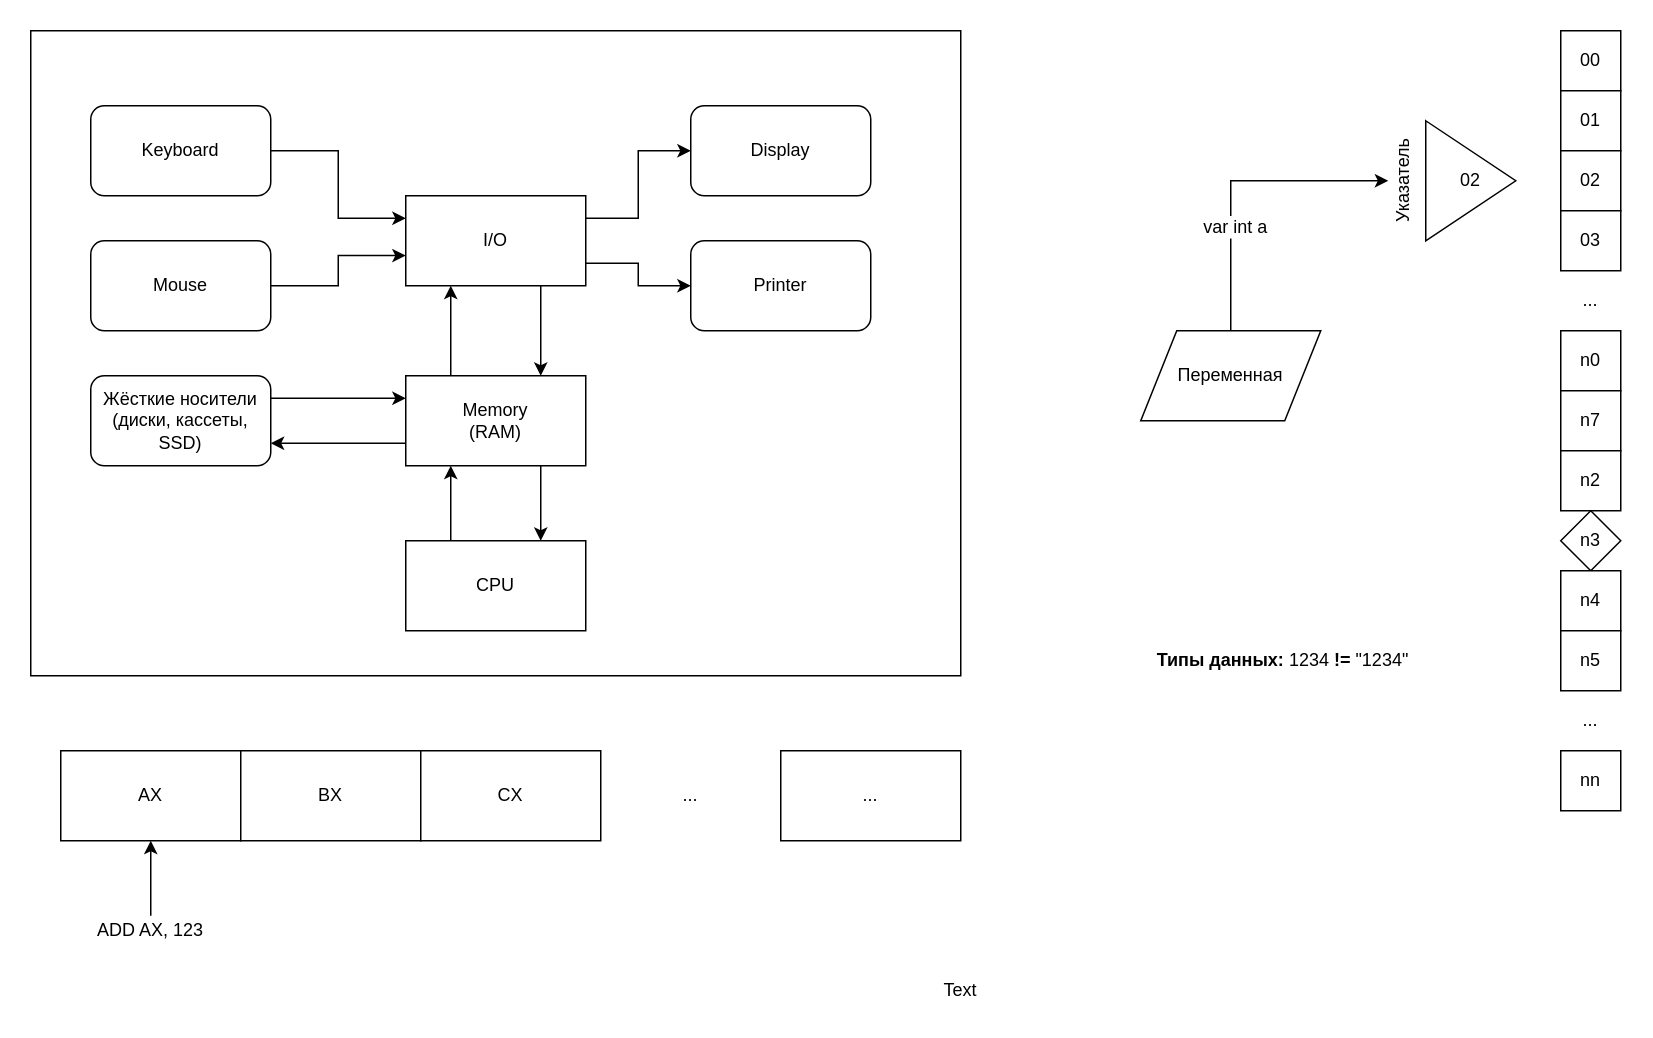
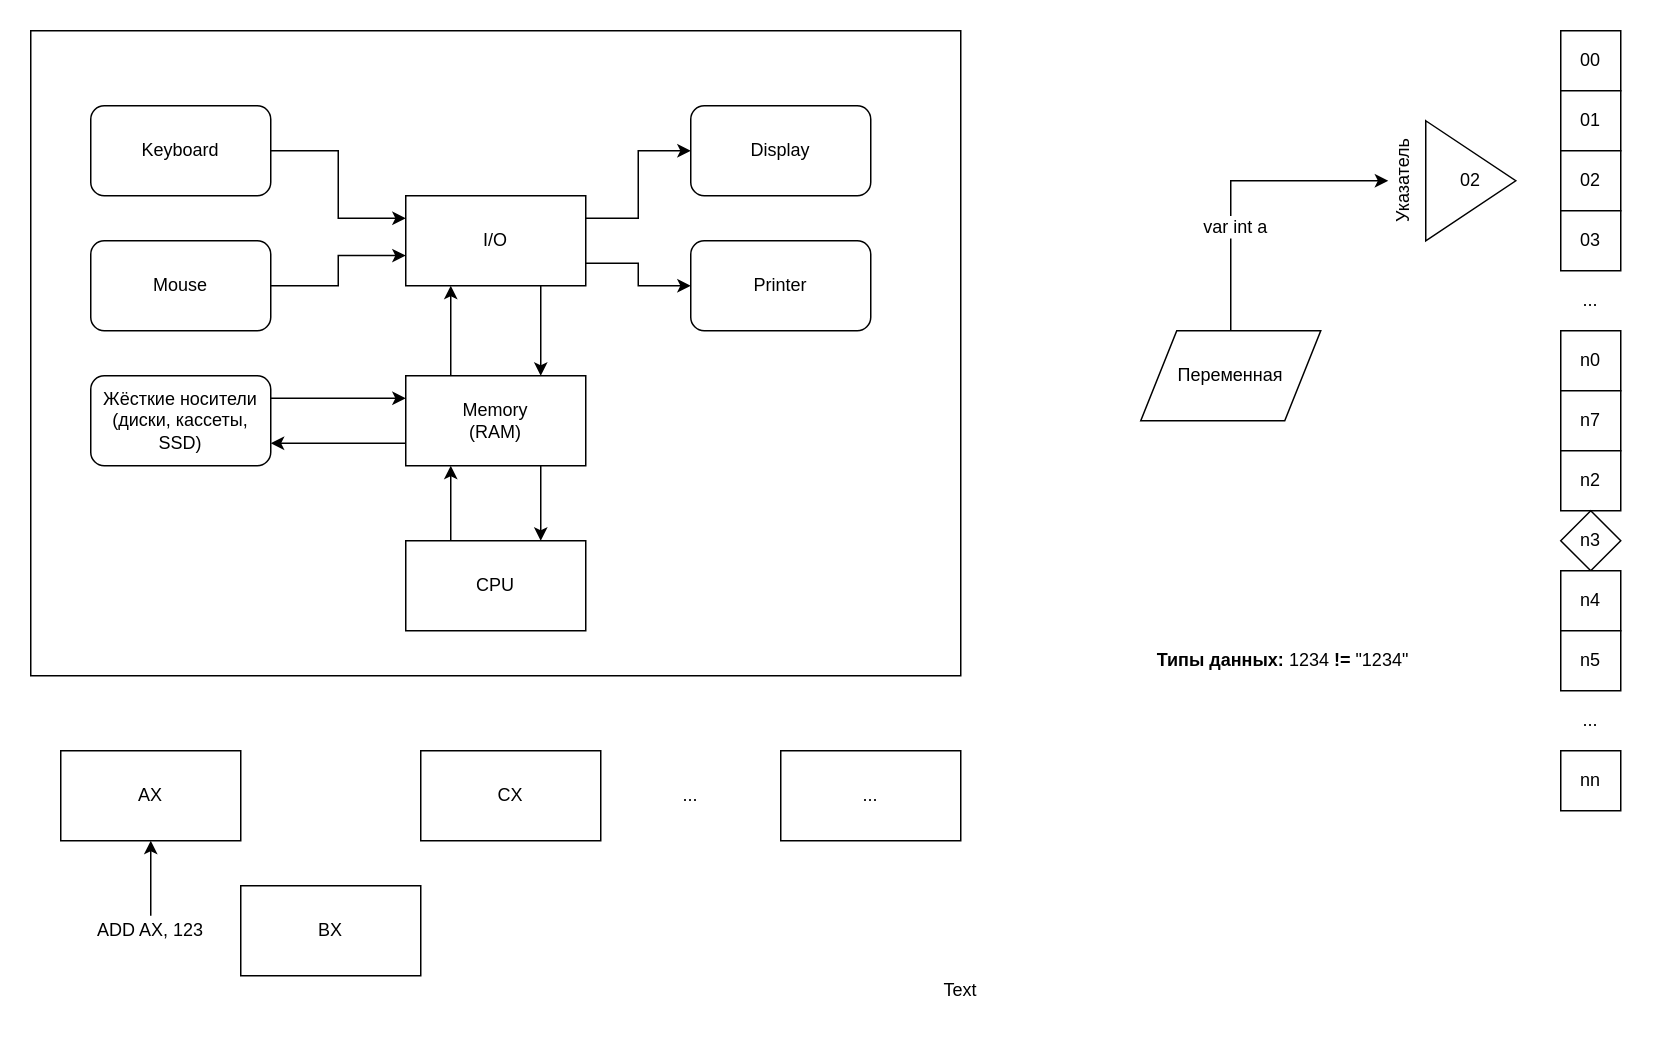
node "BX": moved (331, 796) -> (331, 931)
